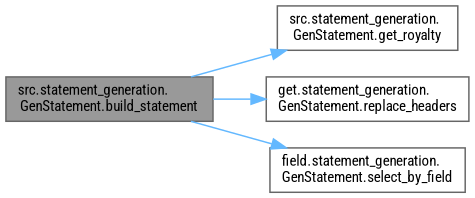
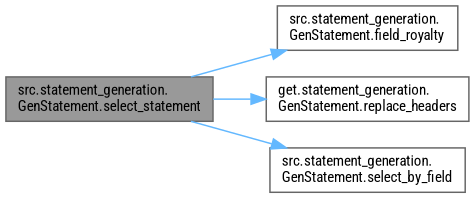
node "src.statement_generation. GenStatement.get_royalty": label "src.statement_generation. GenStatement.get_royalty" -> "src.statement_generation. GenStatement.field_royalty"
node "src.statement_generation. GenStatement.build_statement": label "src.statement_generation. GenStatement.build_statement" -> "src.statement_generation. GenStatement.select_statement"
node "field.statement_generation. GenStatement.select_by_field": label "field.statement_generation. GenStatement.select_by_field" -> "src.statement_generation. GenStatement.select_by_field"
